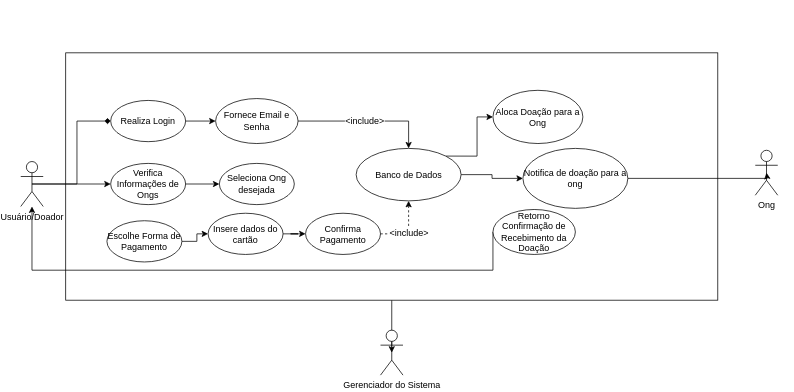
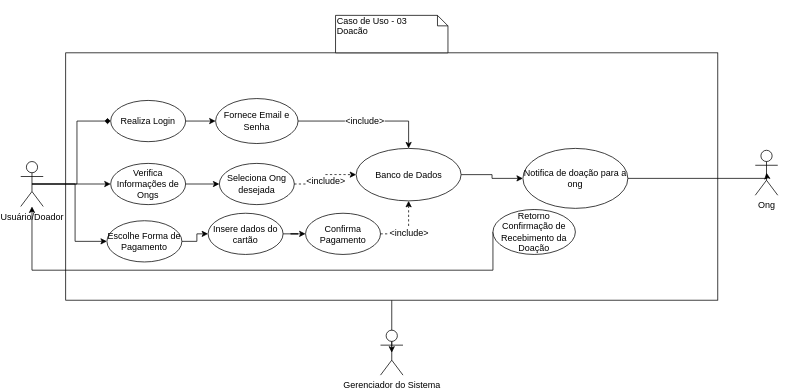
node "Caso de Uso - 03 Doacão": added
edge "Banco de Dados" -> "Aloca Doação para a Ong": removed
node "Aloca Doação para a Ong": removed
edge "Seleciona Ong desejada" -> "Banco de Dados": added, label "<include>"
edge "Usuário/Doador" -> "Escolhe Forma de Pagamento": added
